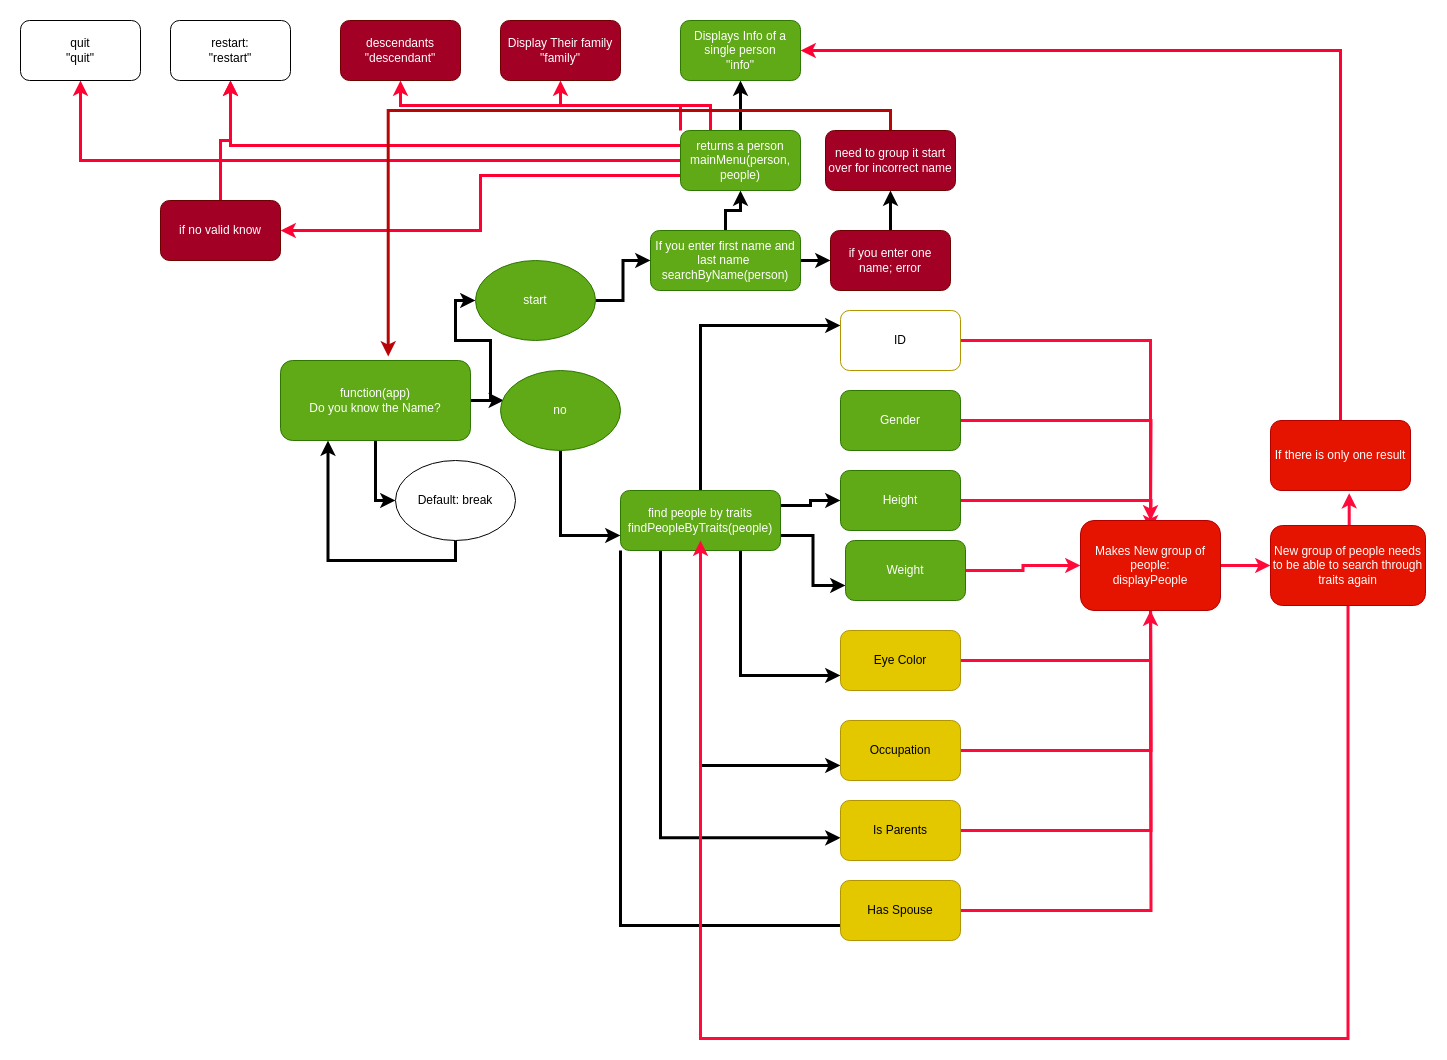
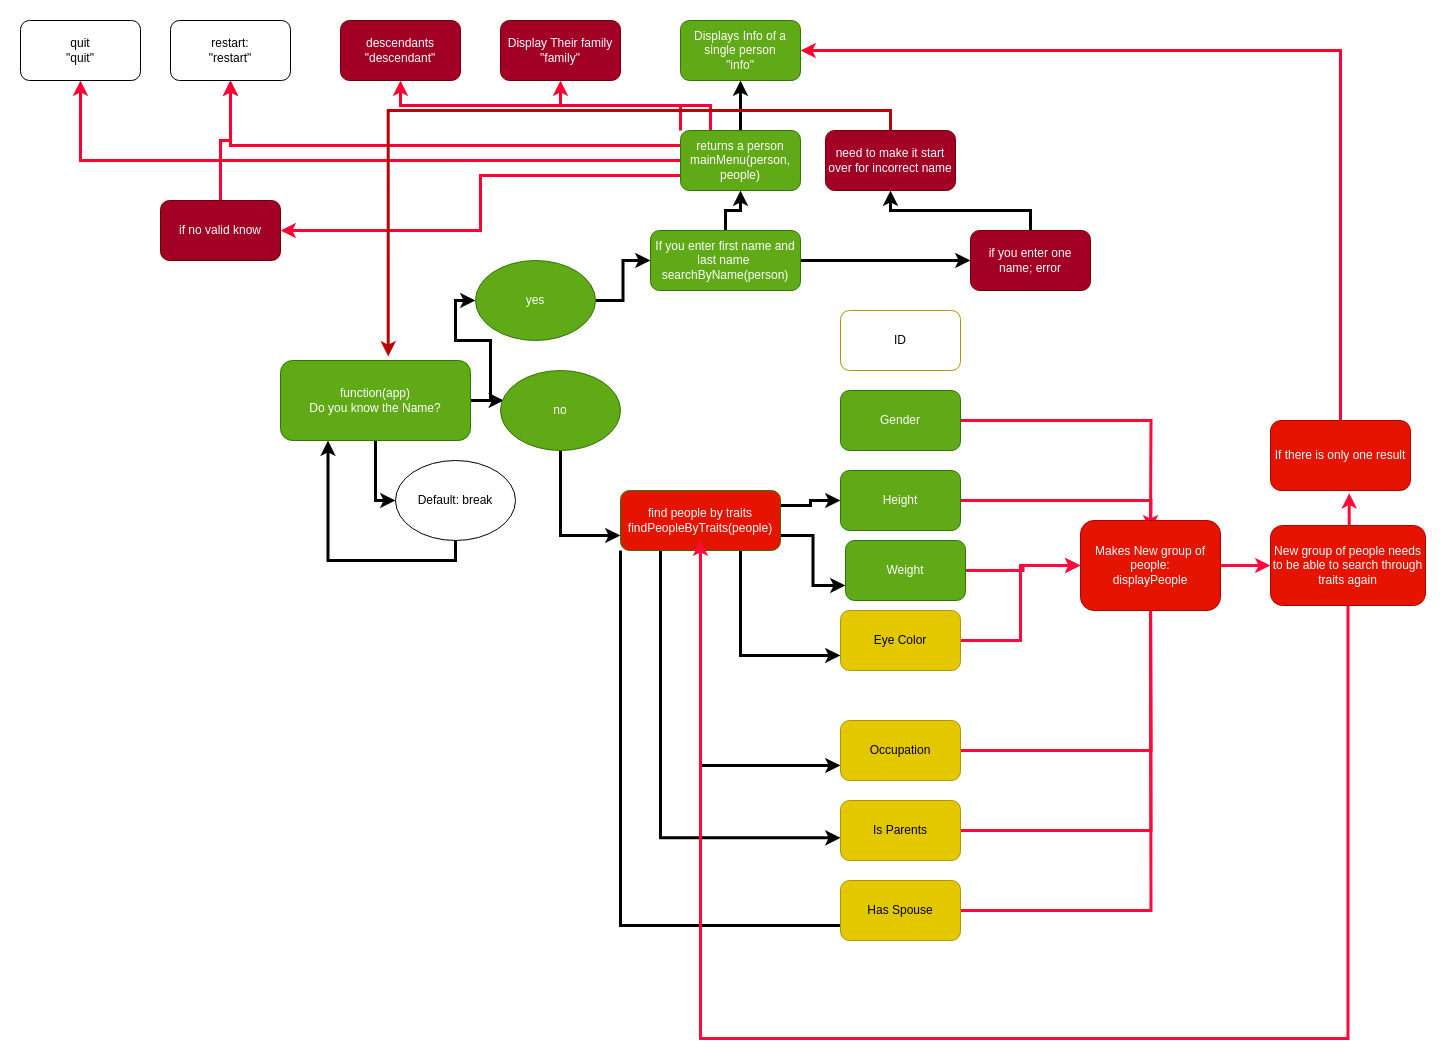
node "need to group it start over for incorrect name": label "need to group it start over for incorrect name" -> "need to make it start over for incorrect name"
node "if you enter one name; error": moved (891, 261) -> (1031, 261)
node "start": label "start" -> "yes"
edge "ID" -> "Makes New group of people: displayPeople": removed
edge "find people by traits findPeopleByTraits(people)" -> "ID": removed
node "find people by traits findPeopleByTraits(people)": fillcolor #60a917 -> #e51400
node "Eye Color": moved (901, 661) -> (901, 641)
